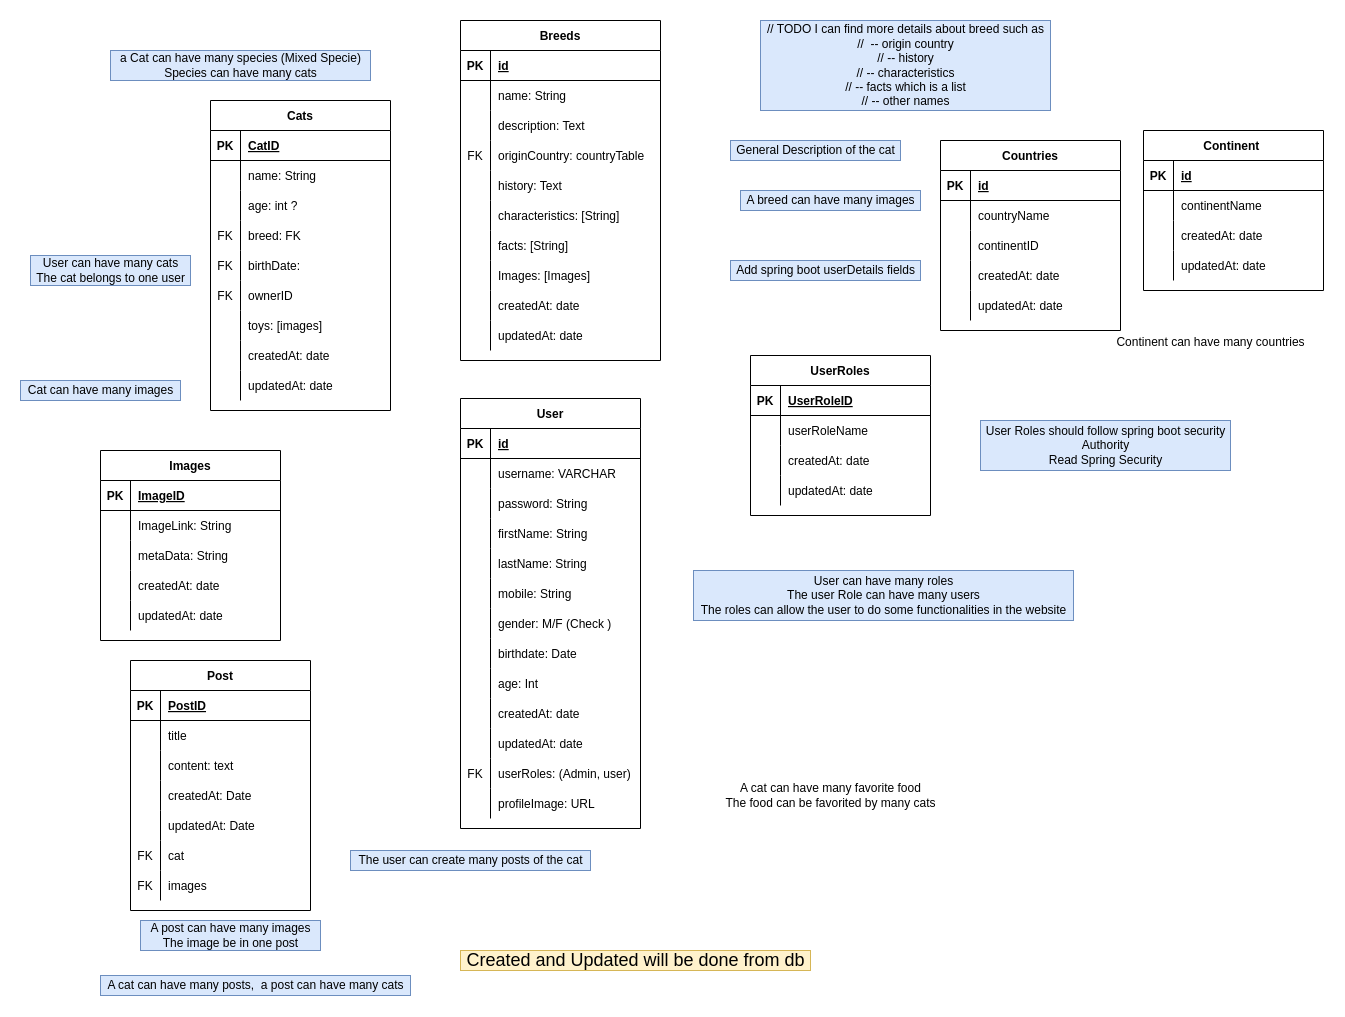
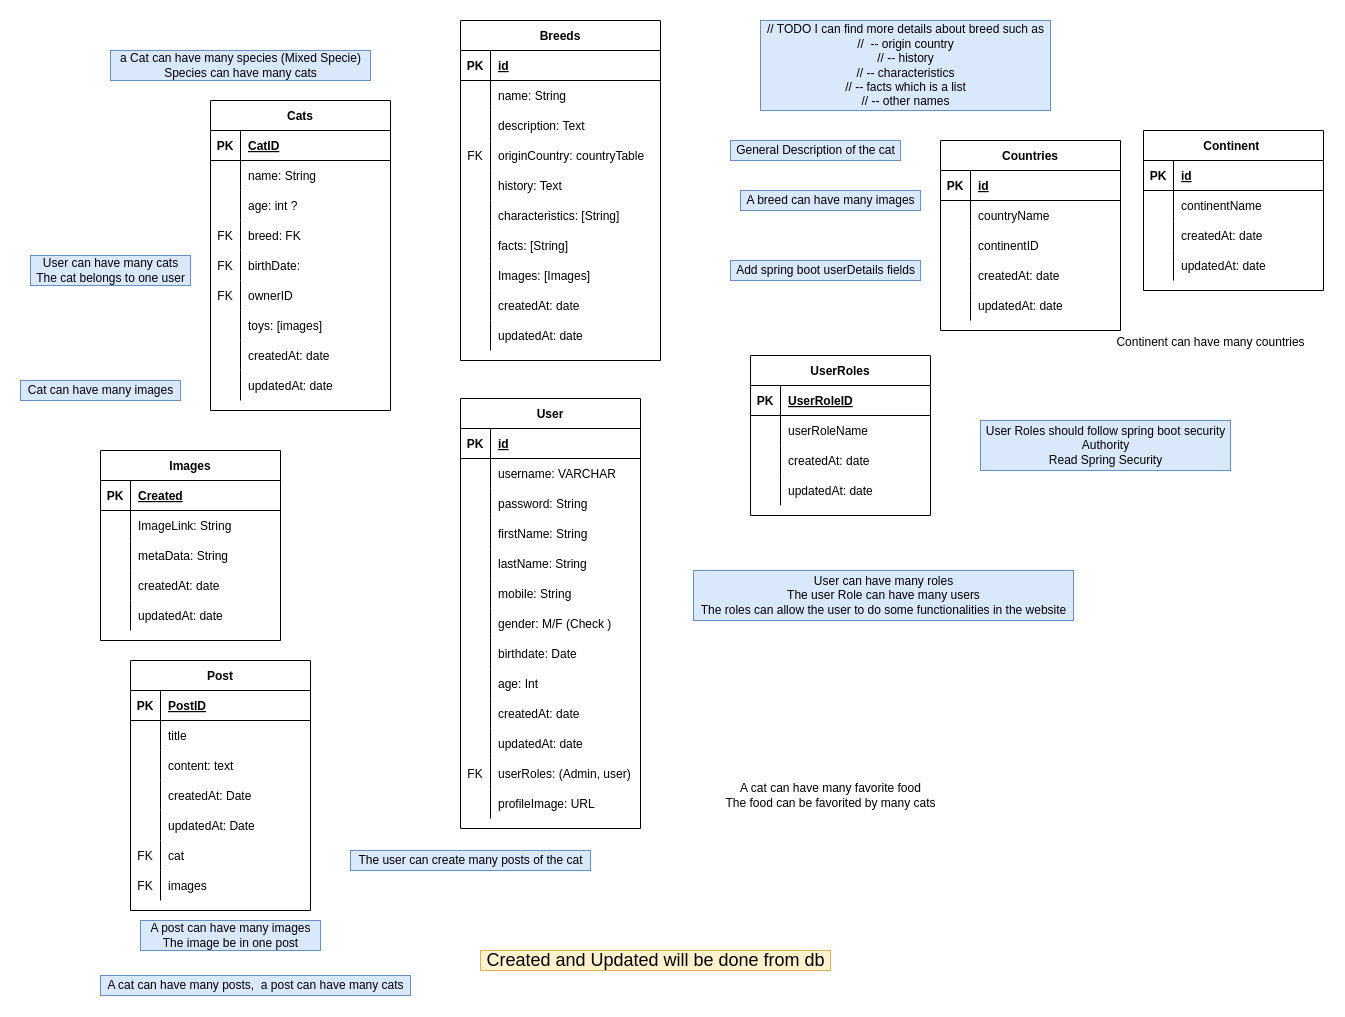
node "ImageID": label "ImageID" -> "Created"
node "Created and Updated will be done from db": moved (636, 961) -> (656, 961)
